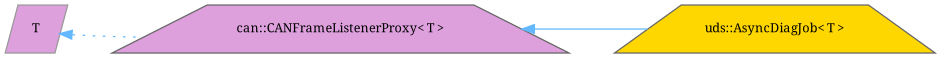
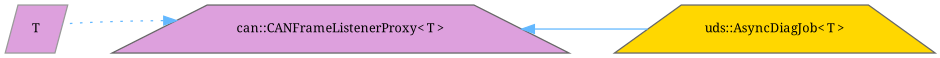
edge "can::CANFrameListenerProxy< T >" -> "T": reversed
